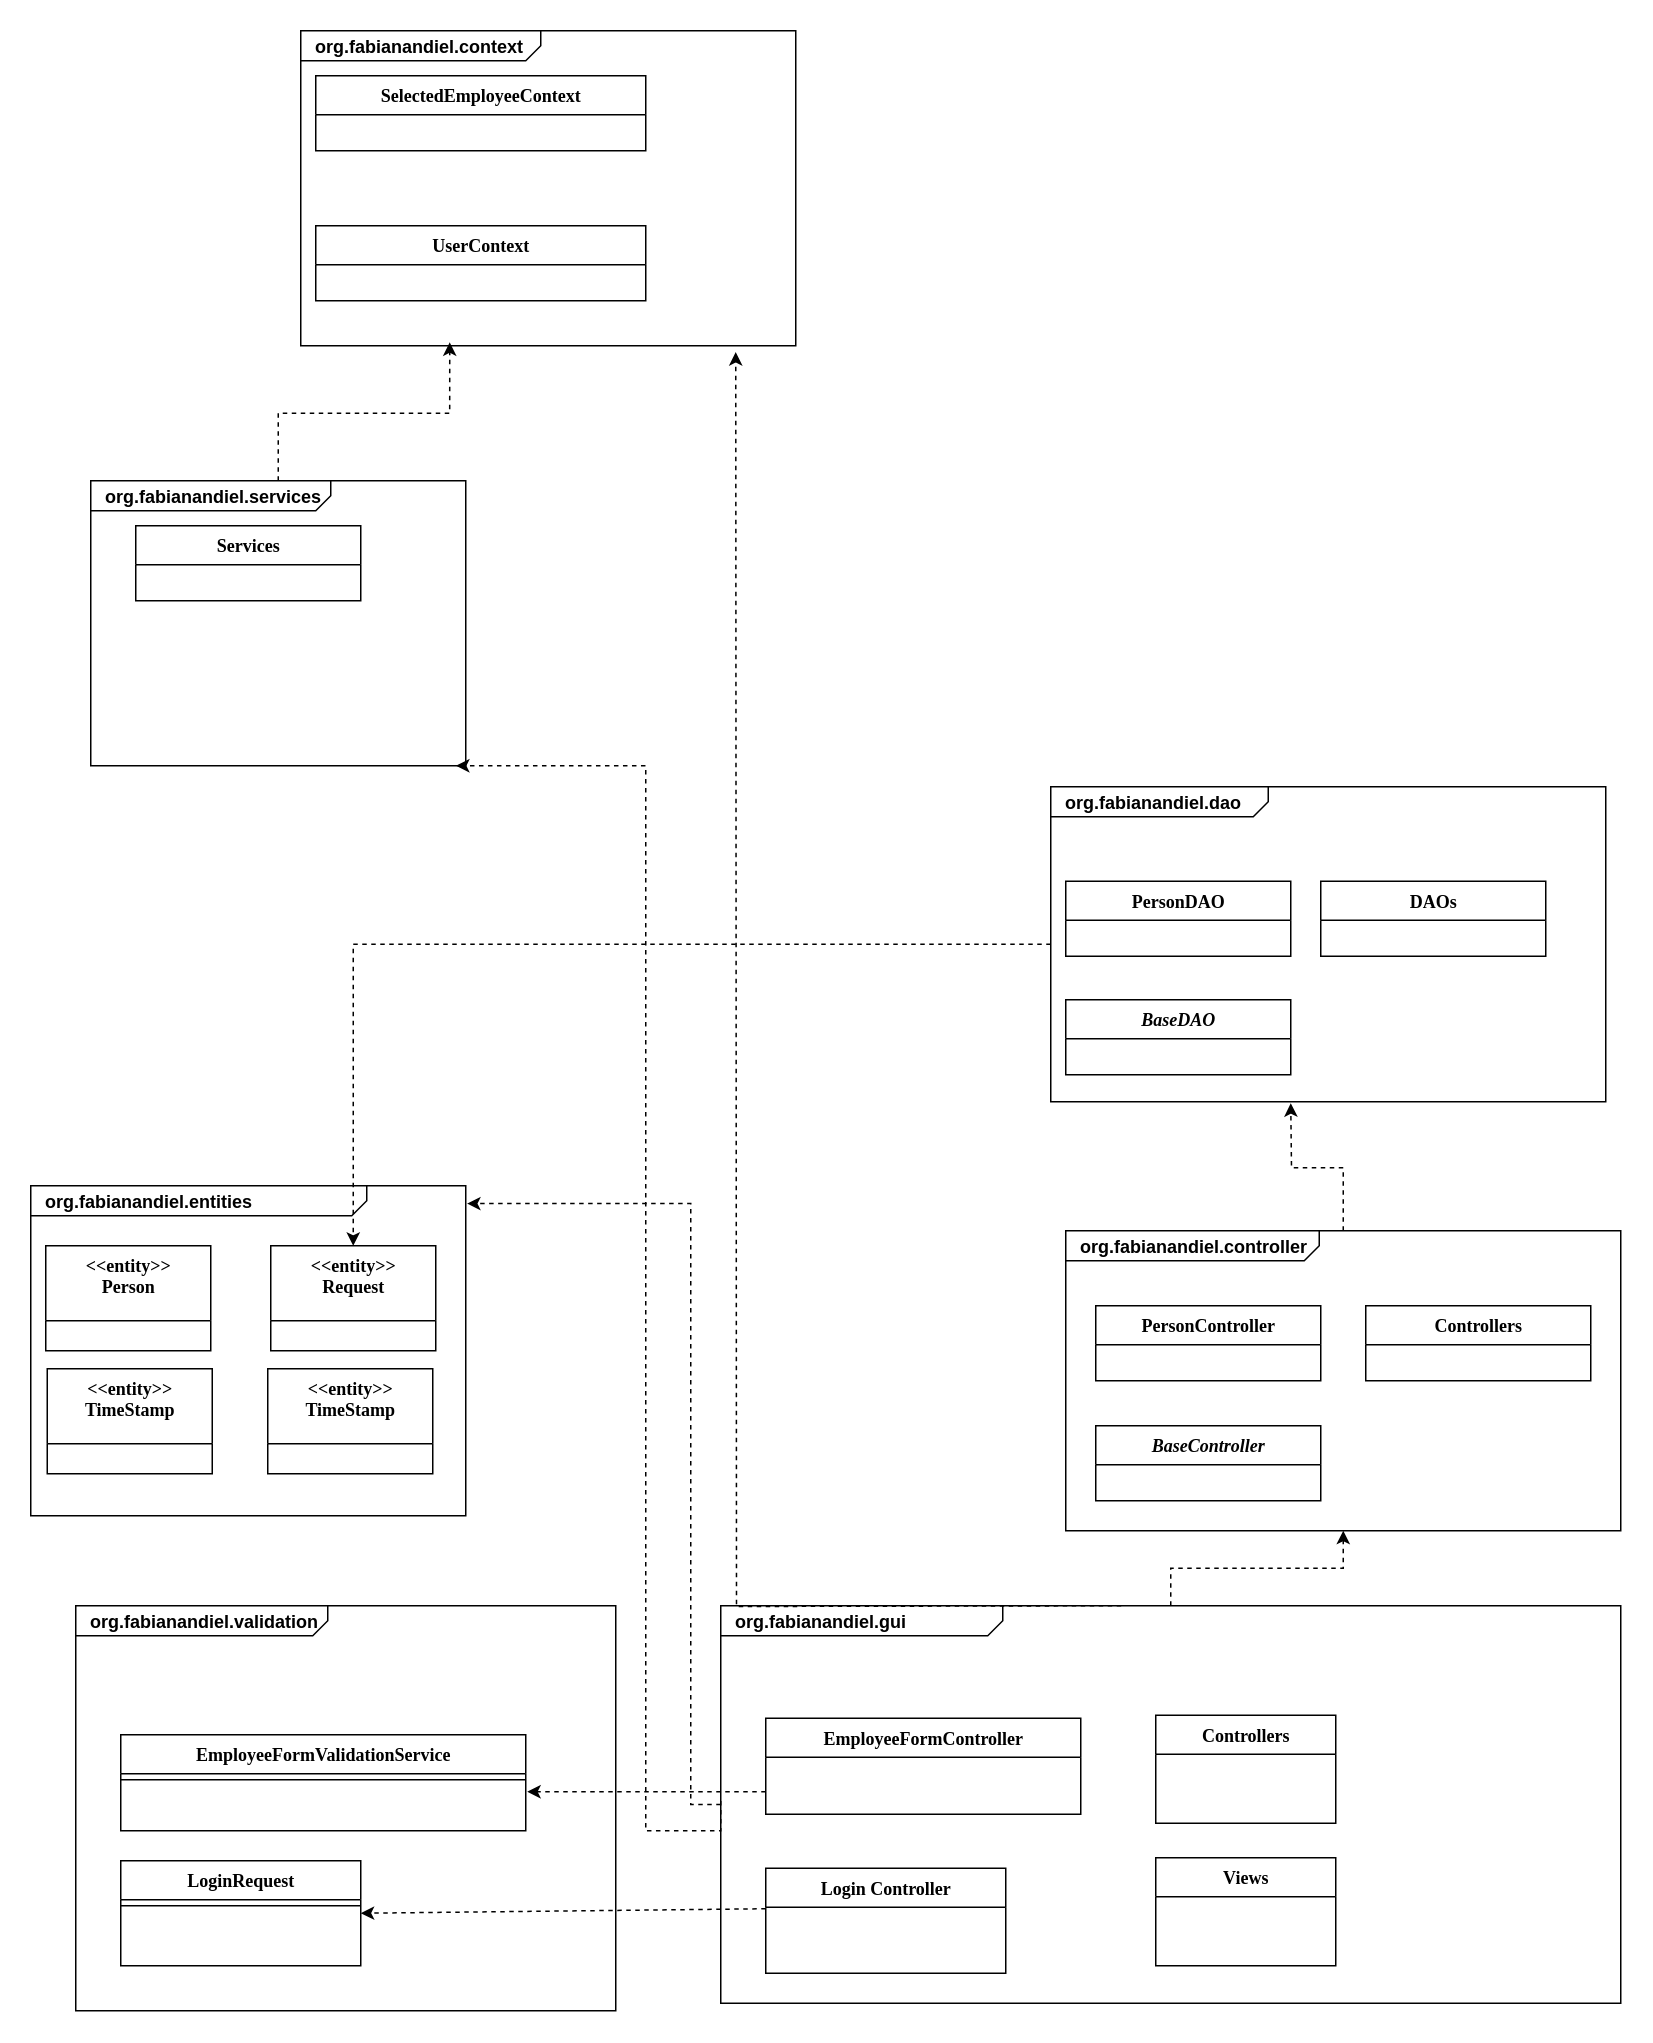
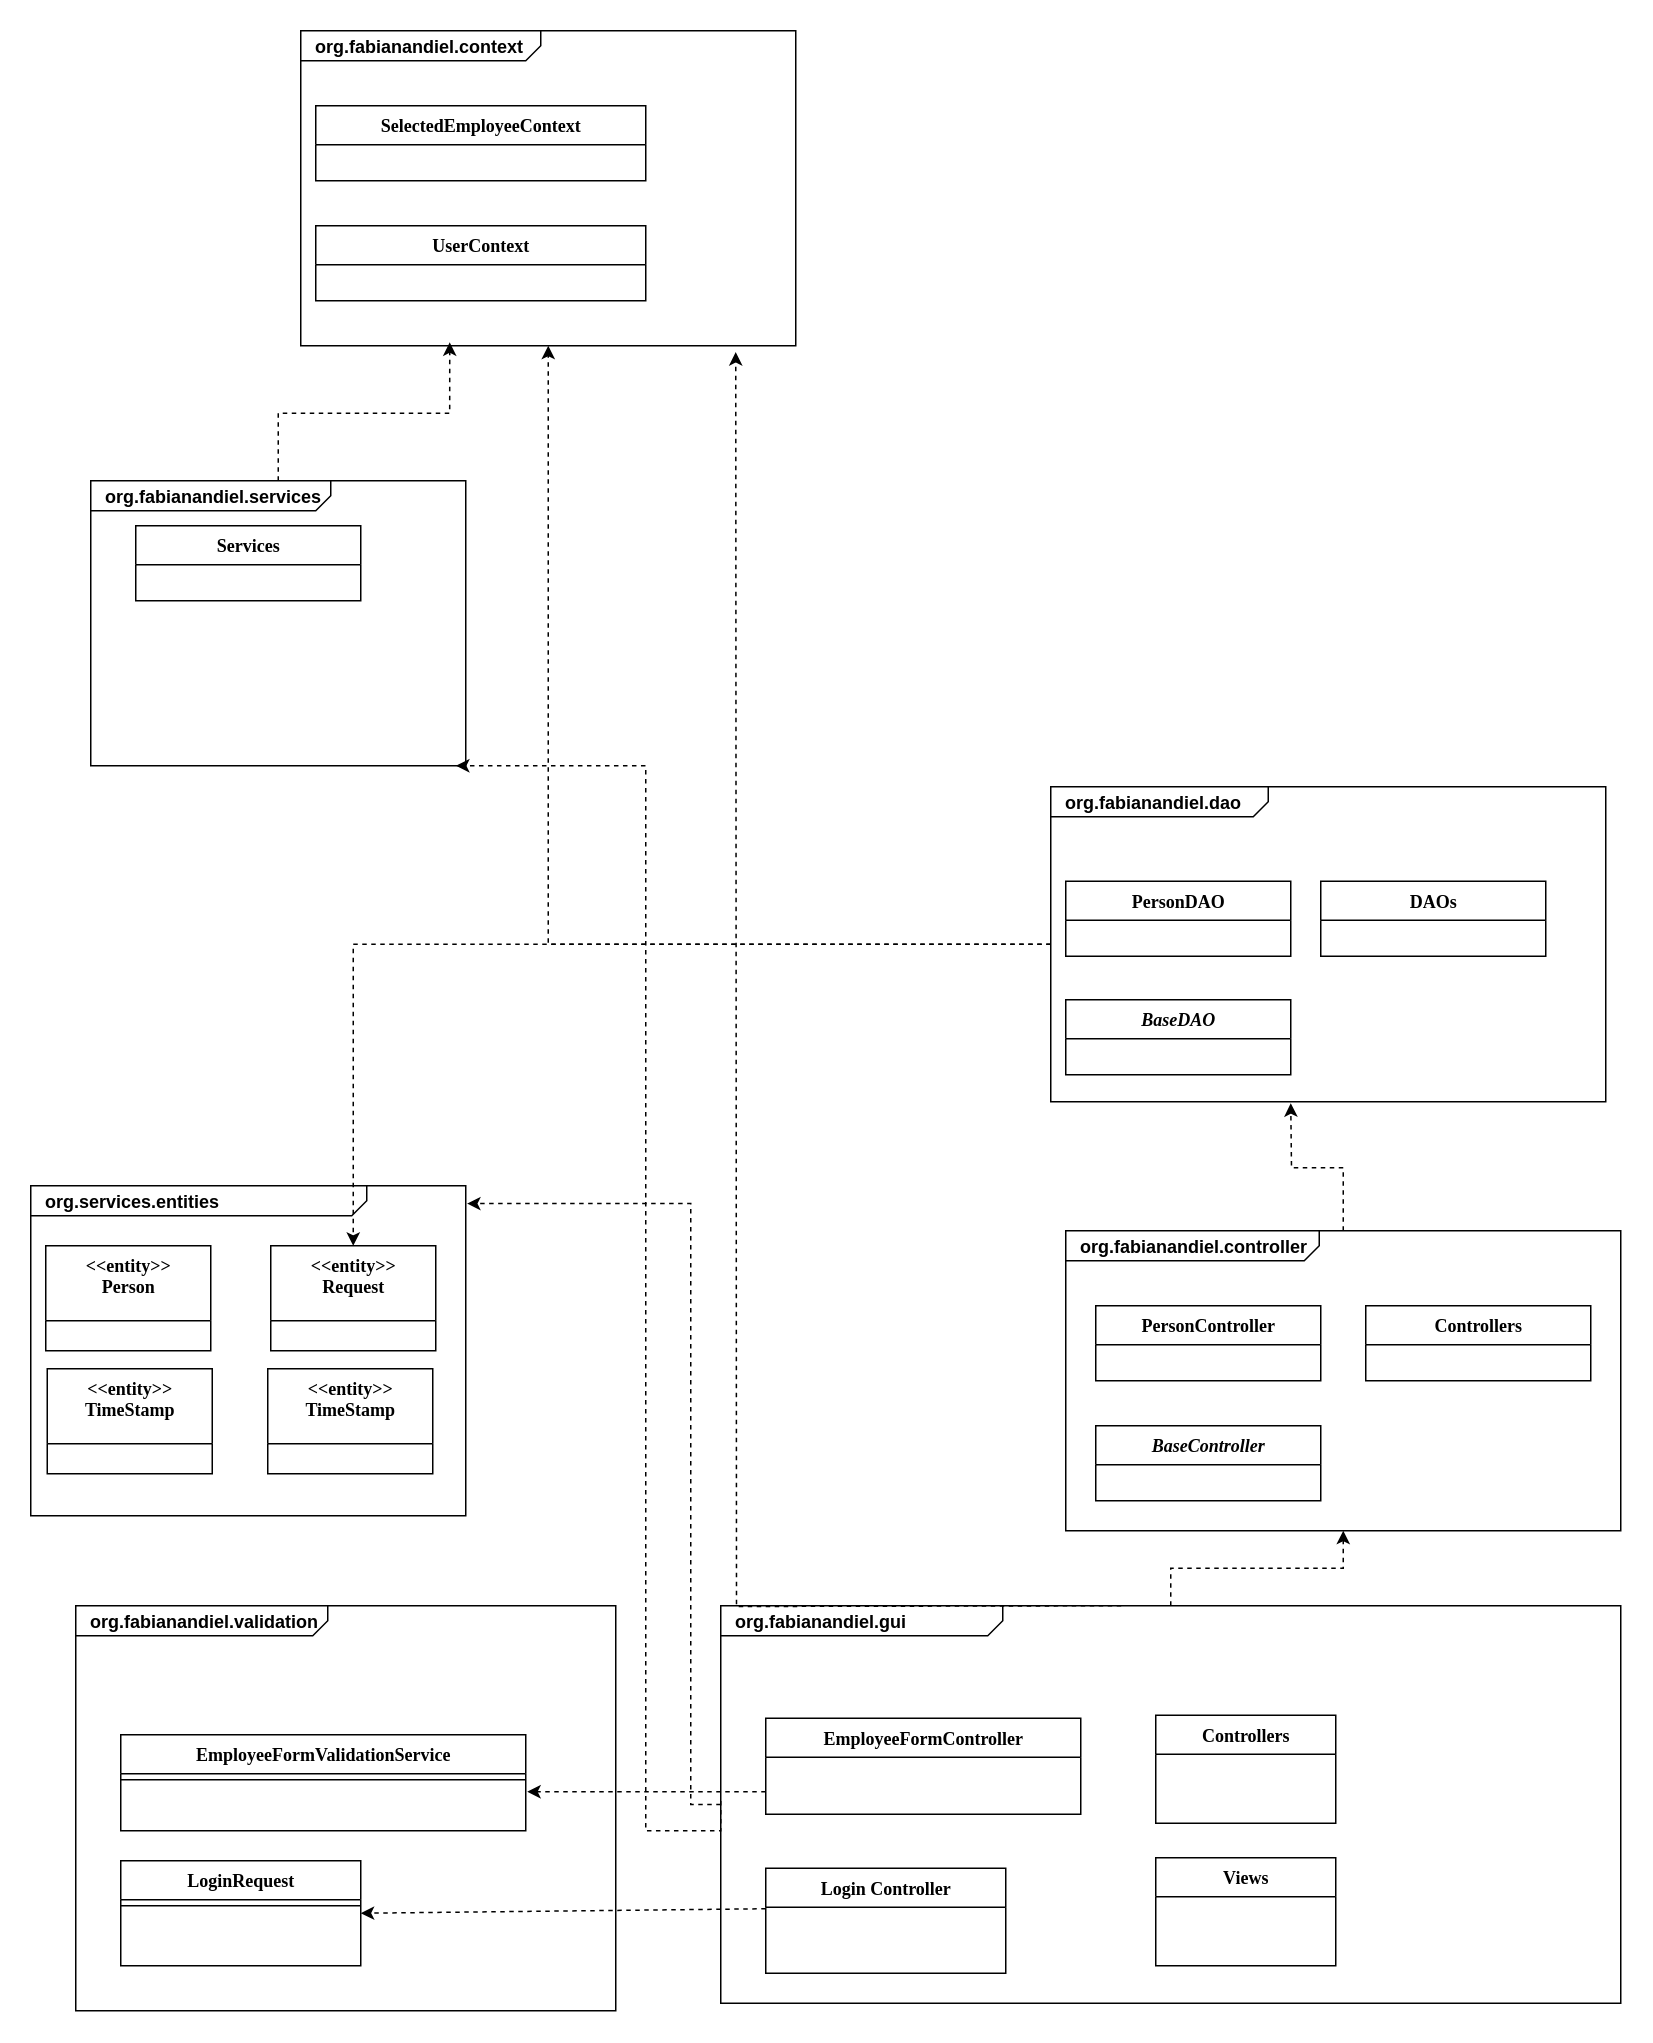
node "SelectedEmployeeContext": moved (481, 113) -> (481, 143)
edge "org.fabianandiel.dao" -> "org.fabianandiel.context": added
node "org.fabianandiel.entities": label "org.fabianandiel.entities" -> "org.services.entities"
